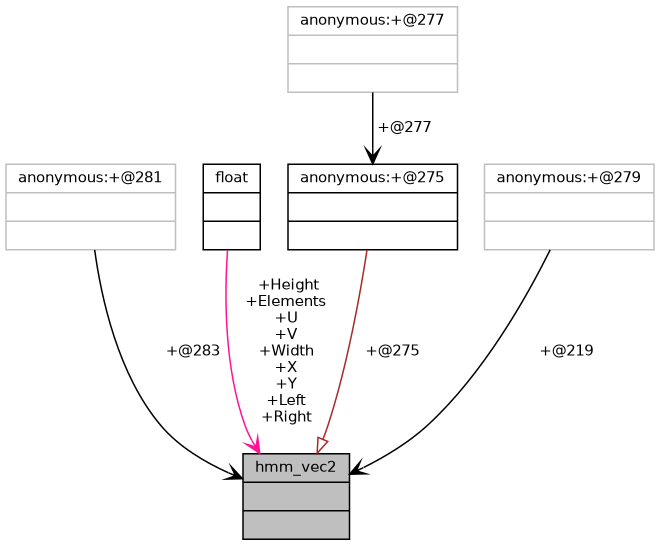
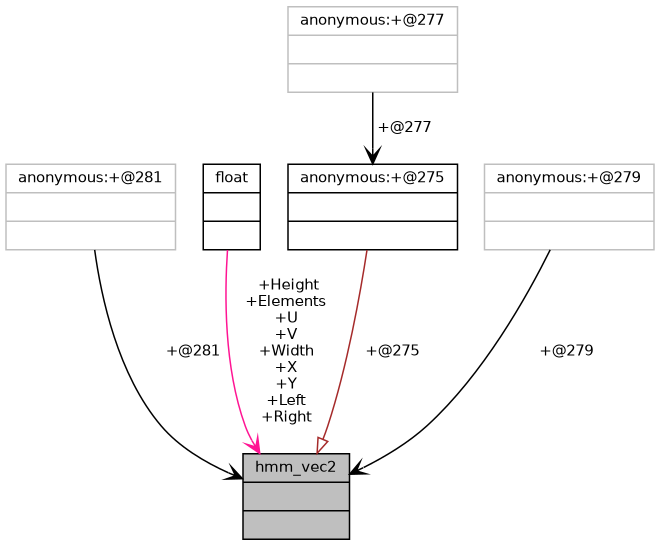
edge "anonymous:+@281" -> "hmm_vec2": label " +@283" -> " +@281"
edge "anonymous:+@279" -> "hmm_vec2": label " +@219" -> " +@279"
